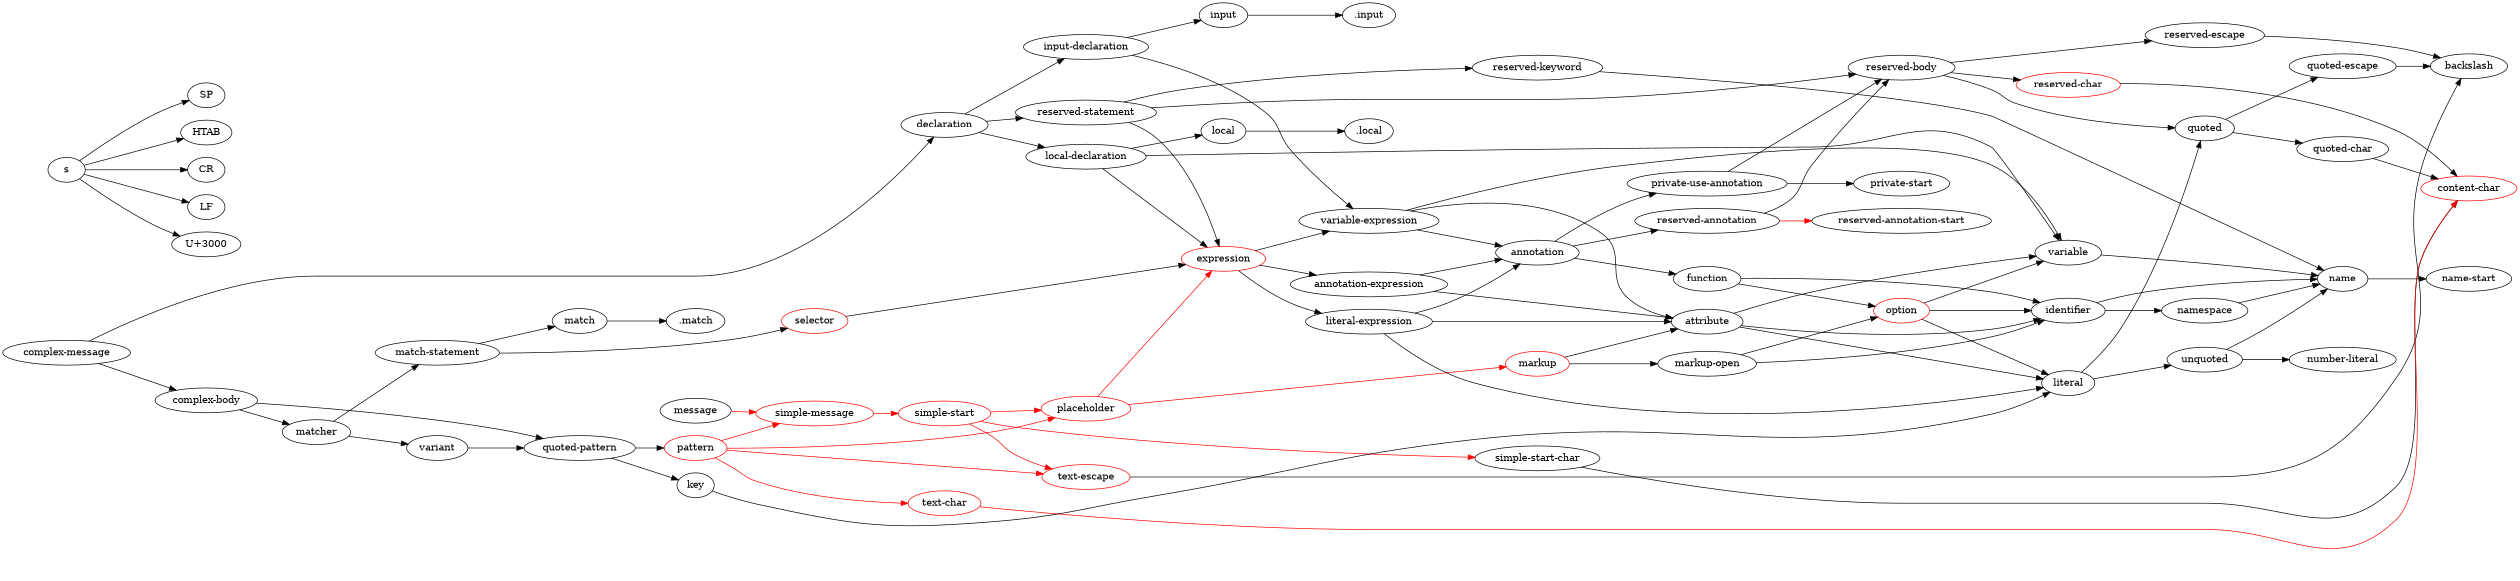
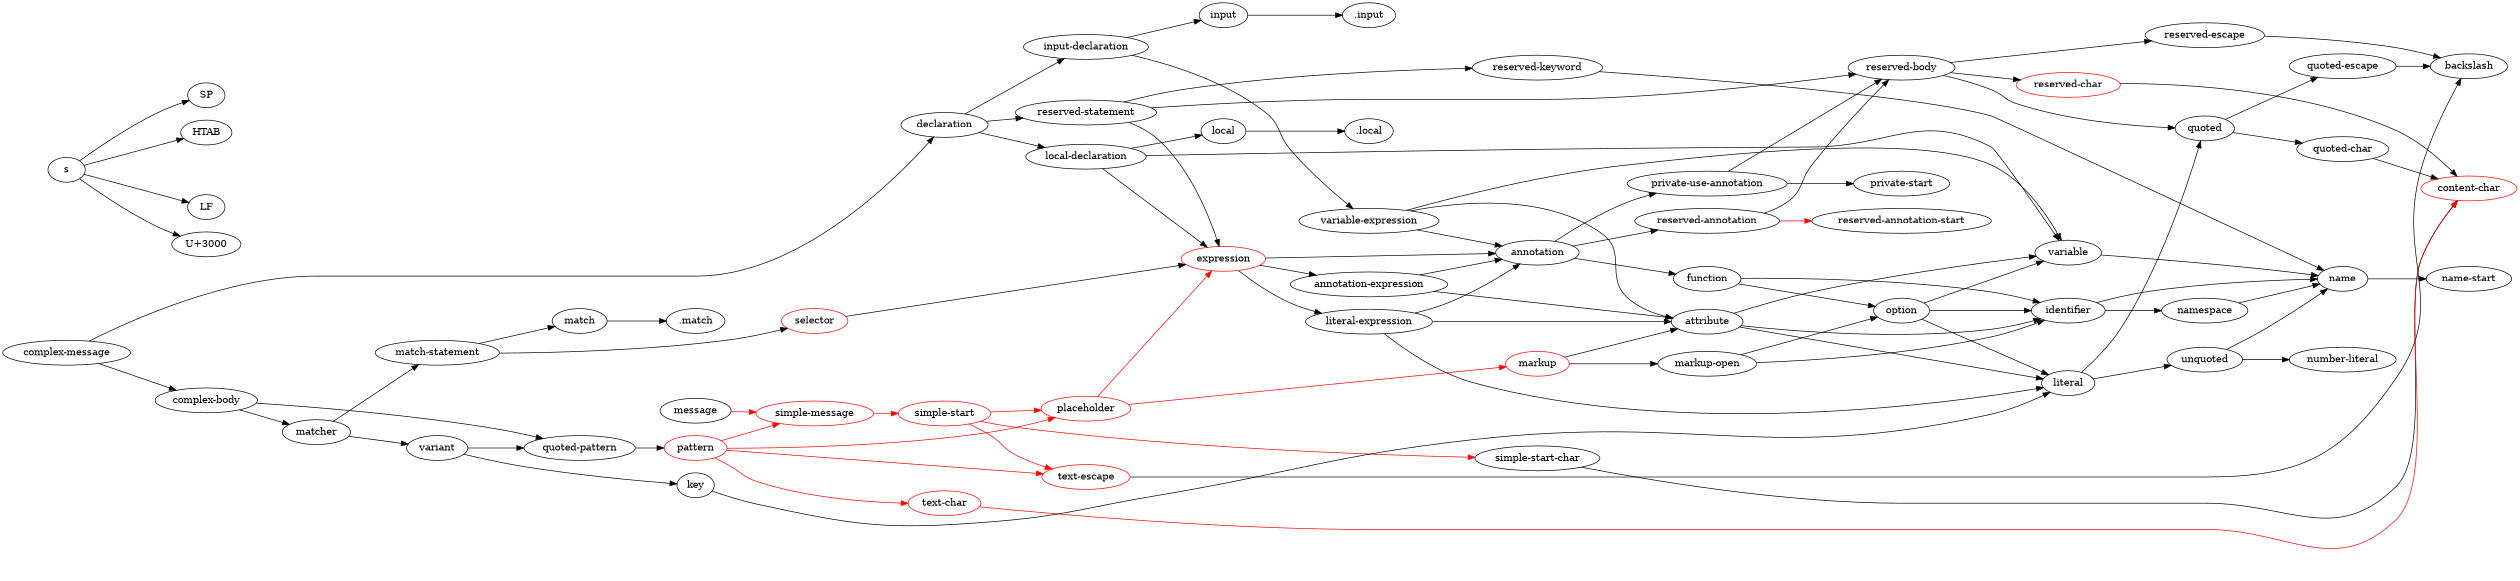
node "CR": removed
edge "expression" -> "variable-expression": now "expression" -> "annotation"
node "option": color red -> black
edge "quoted-pattern" -> "key": now "variant" -> "key"
